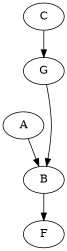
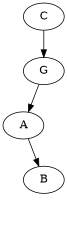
edge "G" -> "B": now "G" -> "A"
node "F": removed
